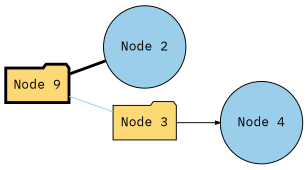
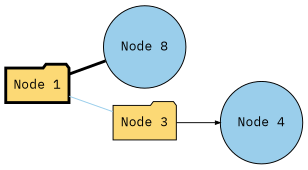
node "Node 2": label "Node 2" -> "Node 8"
node "Node 9": label "Node 9" -> "Node 1"
